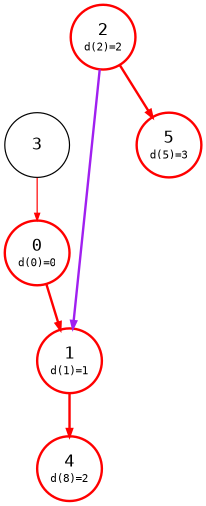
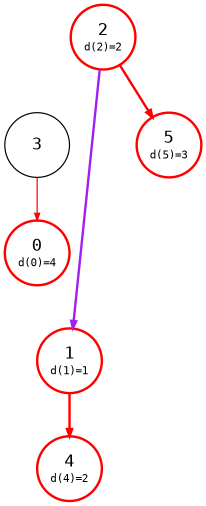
node "0": text "d(0)=0" -> "d(0)=4"
edge "0" -> "1": removed
node "4": text "d(8)=2" -> "d(4)=2"
